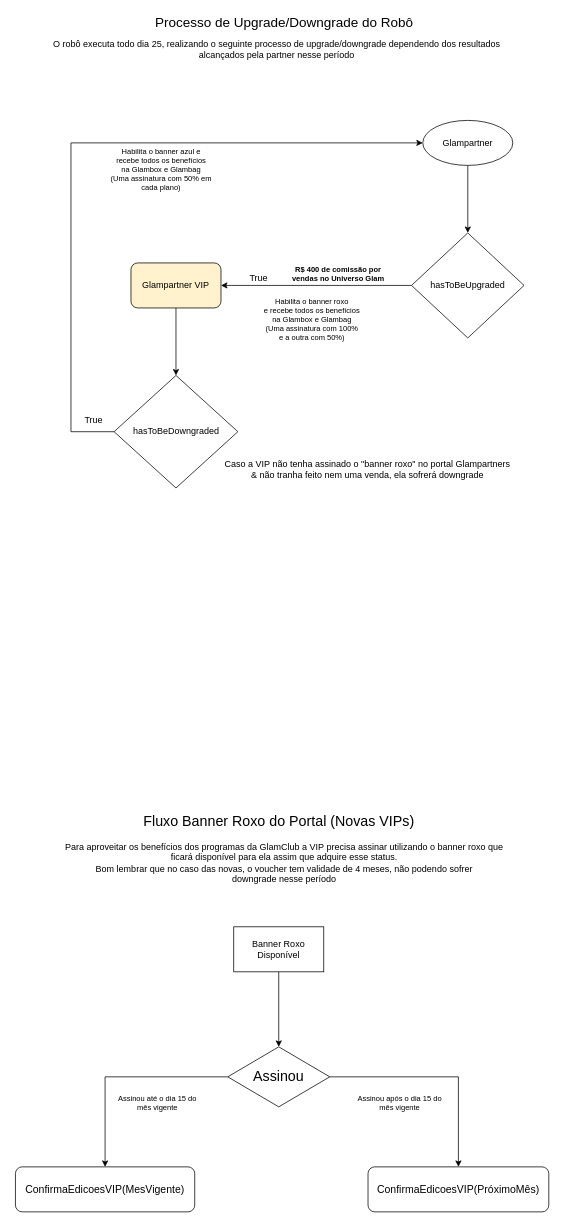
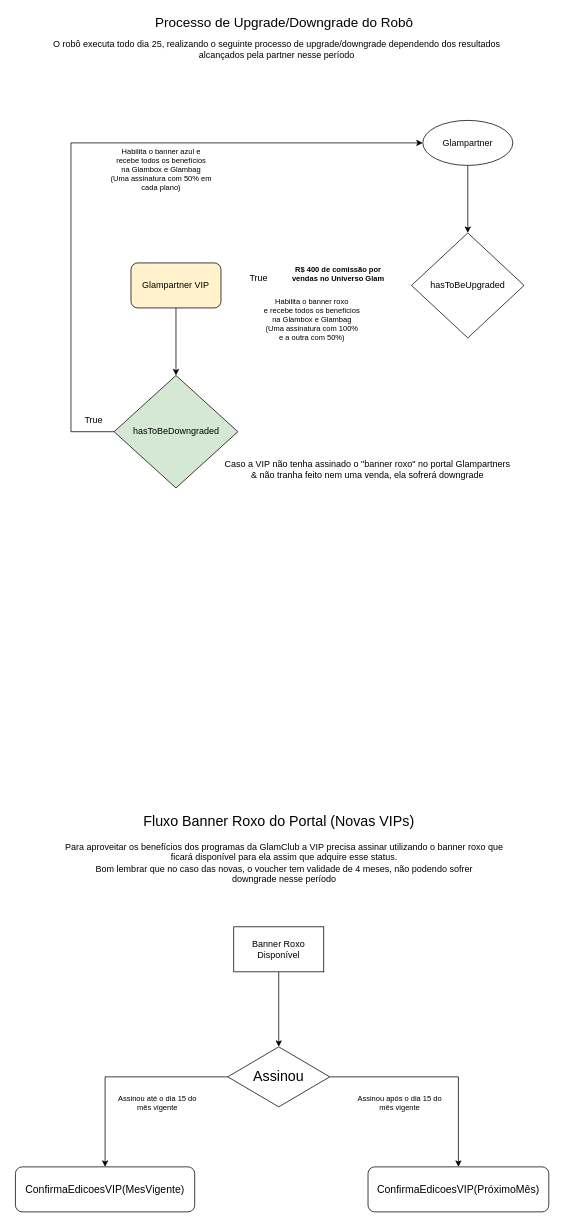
edge "hasToBeUpgraded" -> "Glampartner VIP": removed
node "hasToBeDowngraded": fillcolor #ffffff -> #d5e8d4
